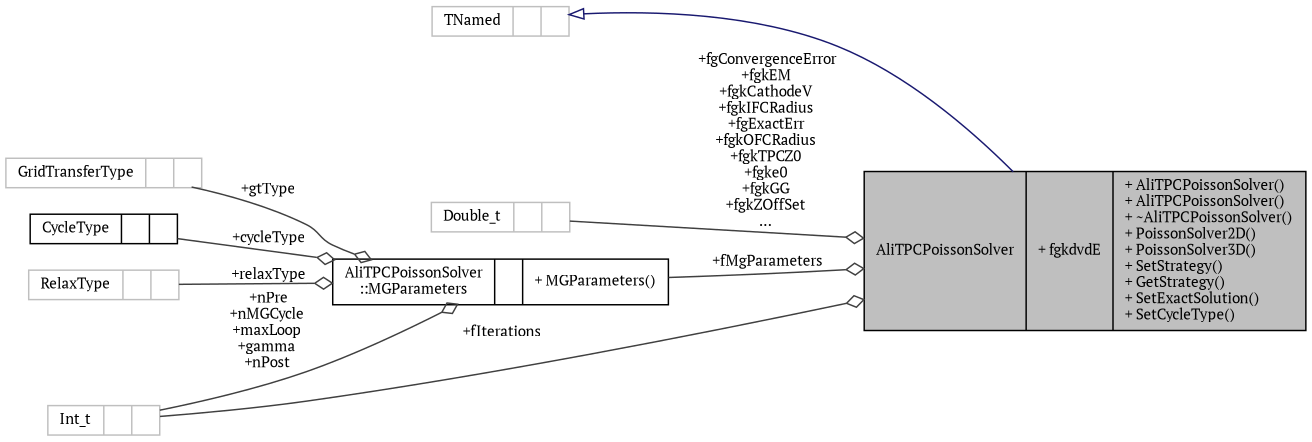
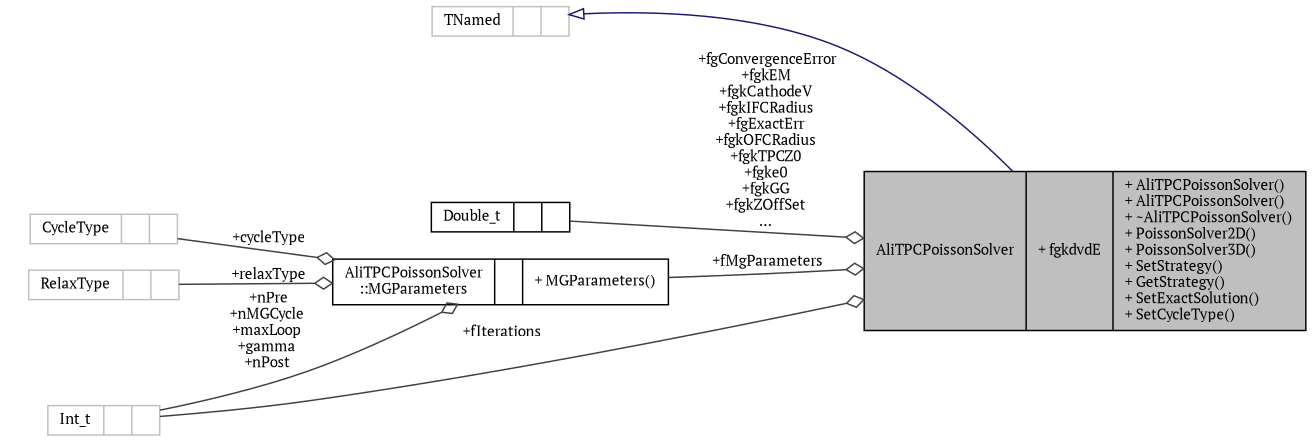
node "GridTransferType": removed
node "Double_t": color grey75 -> black
node "CycleType": color black -> grey75
